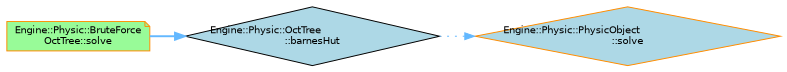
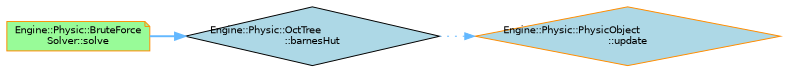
node "Engine::Physic::BruteForce OctTree::solve": label "Engine::Physic::BruteForce OctTree::solve" -> "Engine::Physic::BruteForce Solver::solve"
node "Engine::Physic::PhysicObject ::solve": label "Engine::Physic::PhysicObject ::solve" -> "Engine::Physic::PhysicObject ::update"
